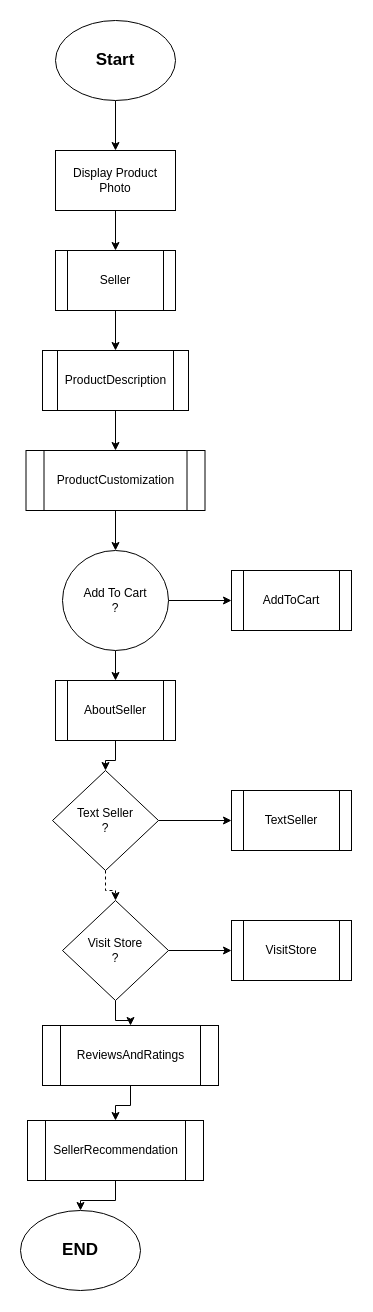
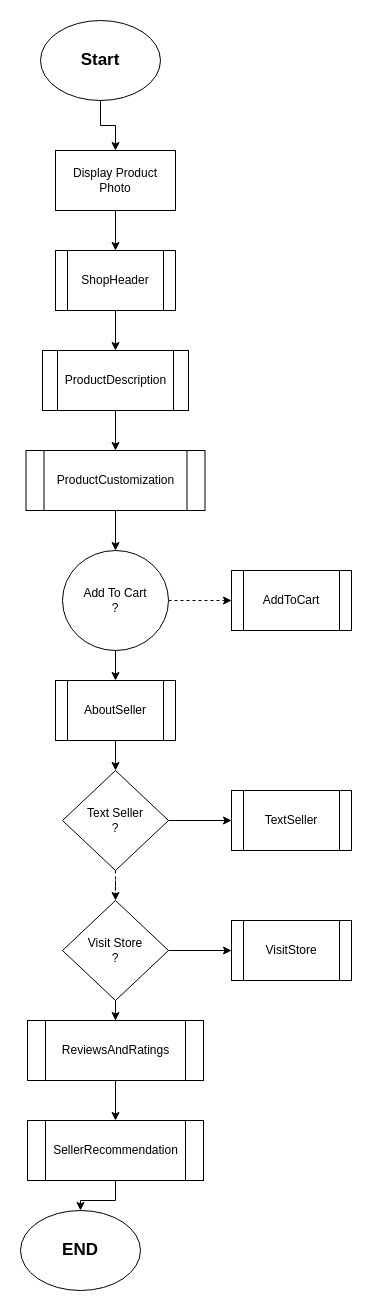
node "Start": moved (116, 61) -> (101, 61)
node "Seller": label "Seller" -> "ShopHeader"
edge "Add To Cart ?" -> "AddToCart": style solid -> dashed
node "Text Seller ?": moved (106, 821) -> (116, 821)
node "ReviewsAndRatings": moved (131, 1056) -> (116, 1051)
